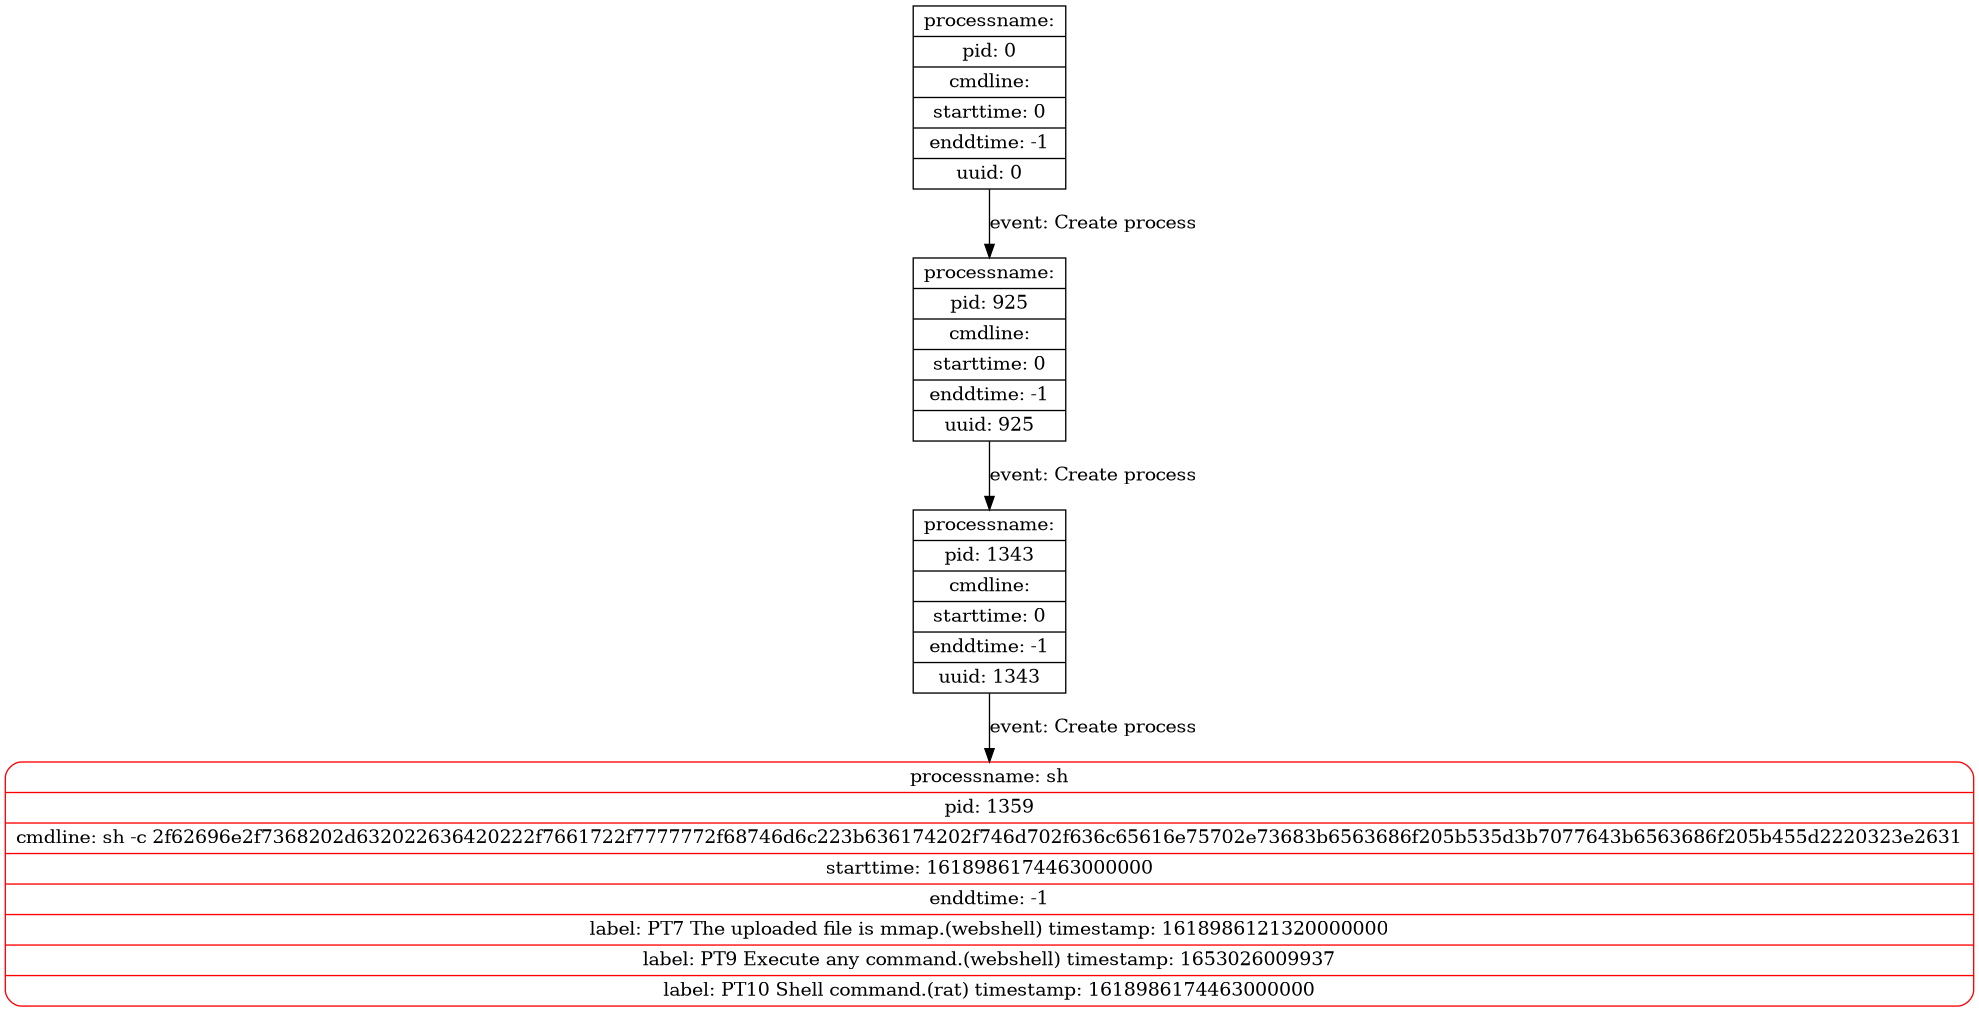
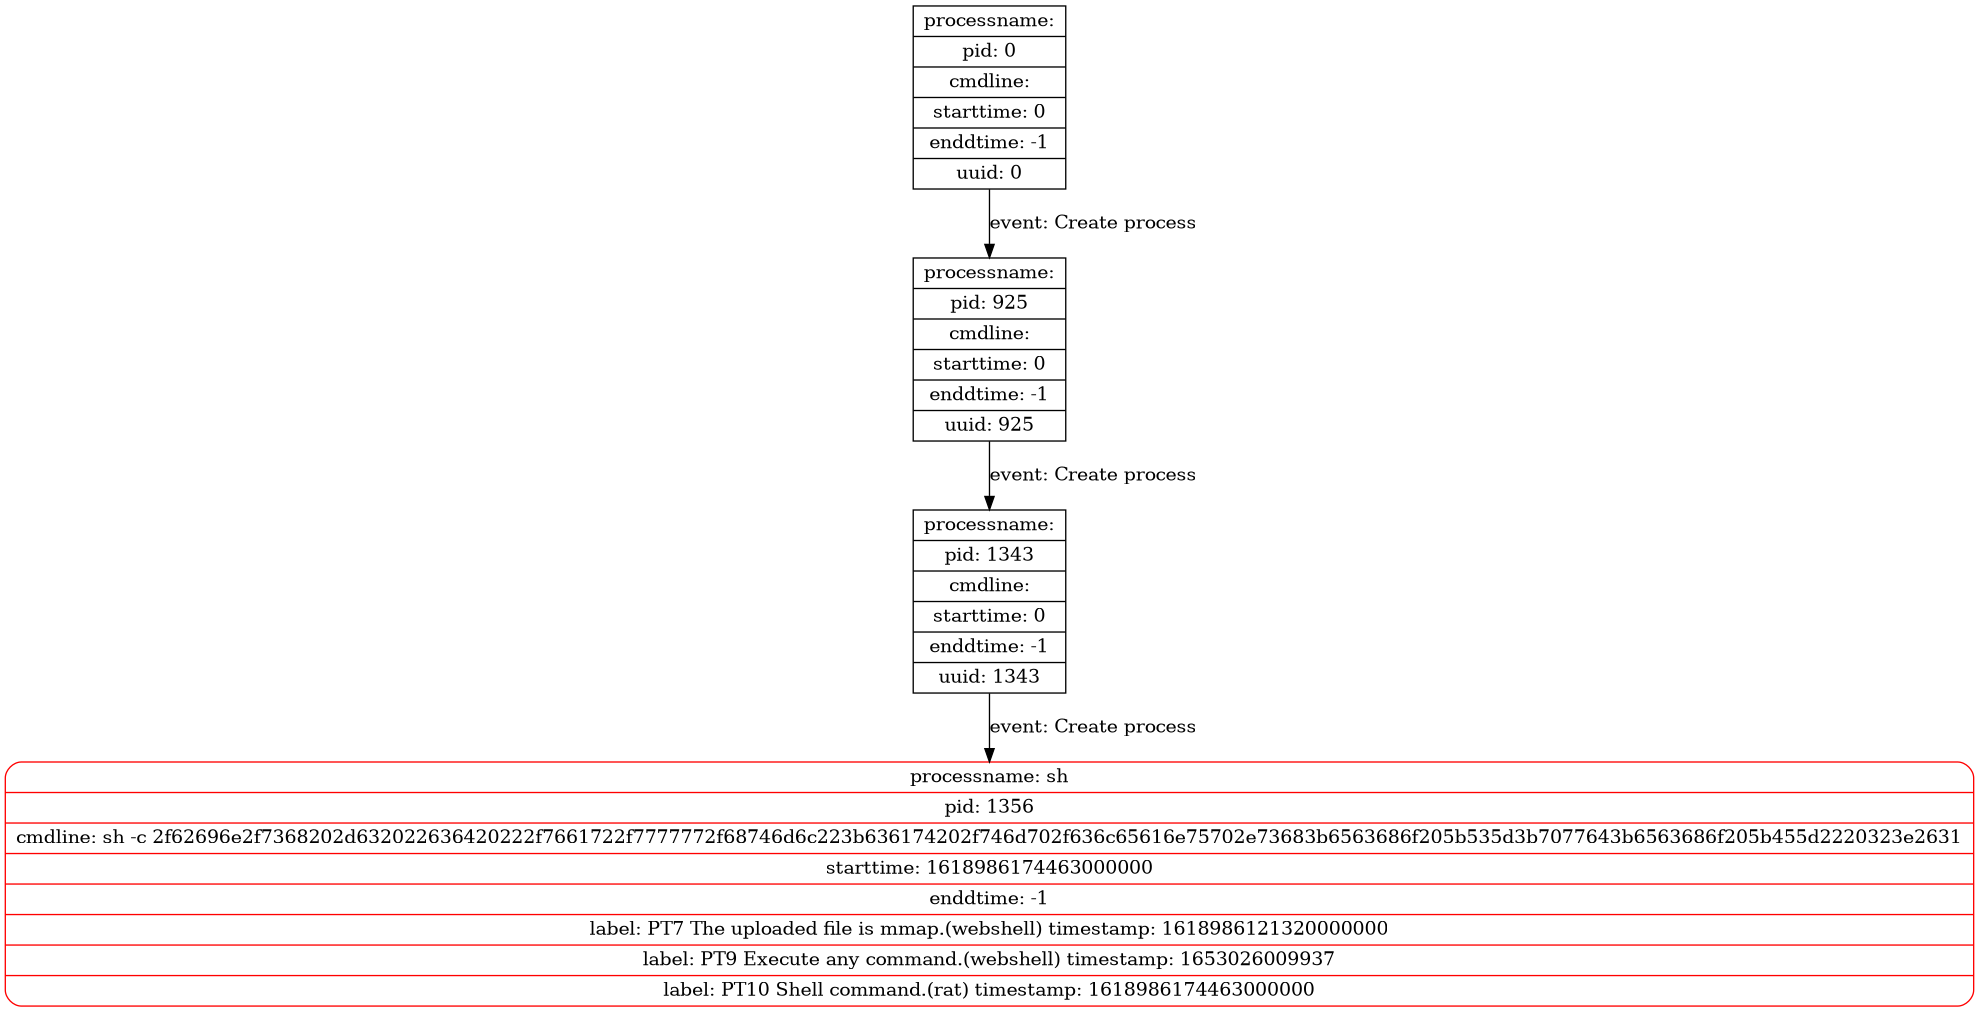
node "processname: sh": text "pid: 1359" -> "pid: 1356"
